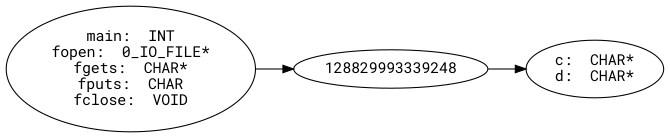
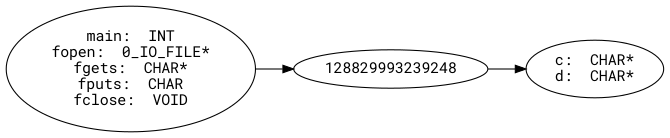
node "128829993339248": label "128829993339248" -> "128829993239248"
